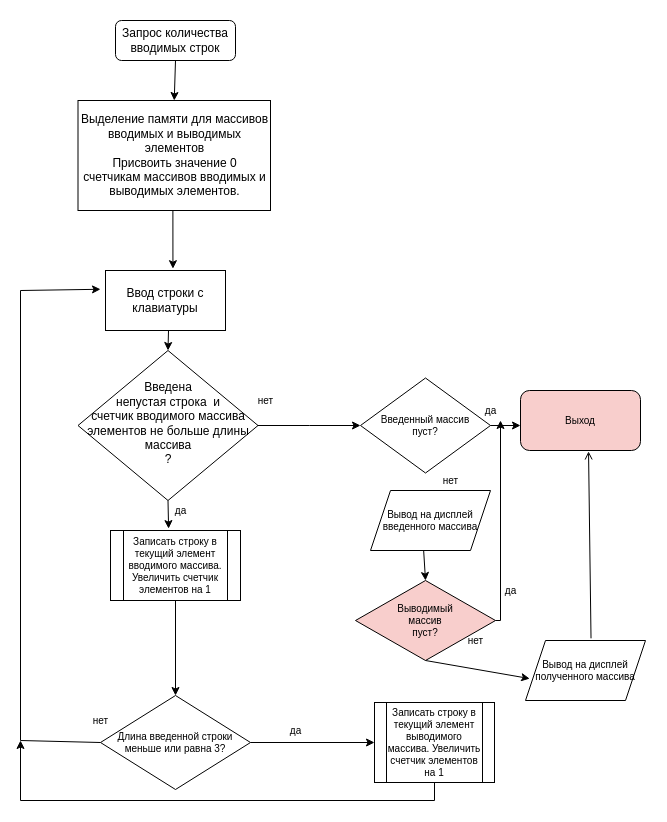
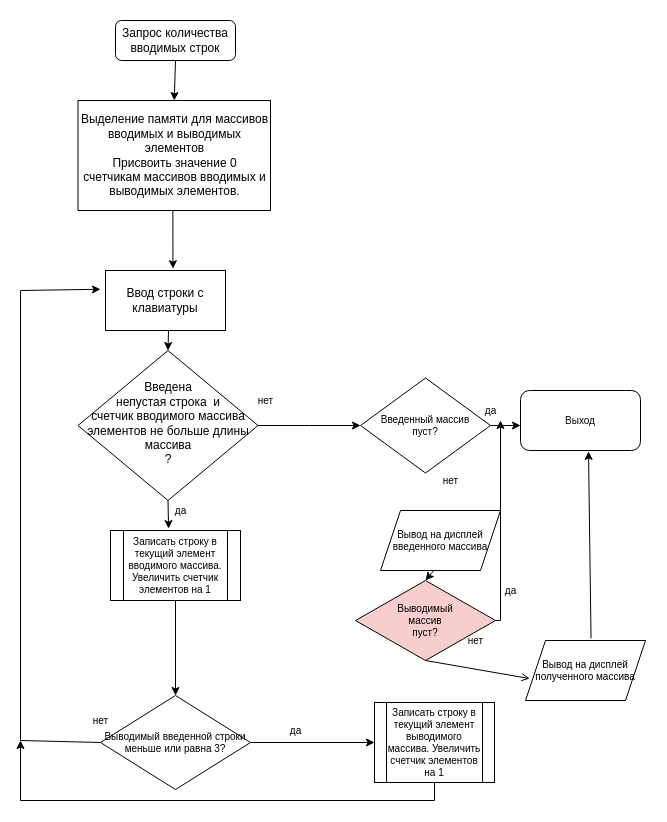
node "Выход": fillcolor #f8cecc -> #ffffff
edge "Вывод на дисплей полученного массива" -> "Выход": arrowhead open -> classic
node "Вывод на дисплей введенного массива": moved (431, 521) -> (441, 541)
edge "Выводимый массив пуст?" -> "Вывод на дисплей полученного массива": arrowhead classic -> open
node "Длина введенной строки меньше или равна 3?": label "Длина введенной строки меньше или равна 3?" -> "Выводимый введенной строки меньше или равна 3?"
